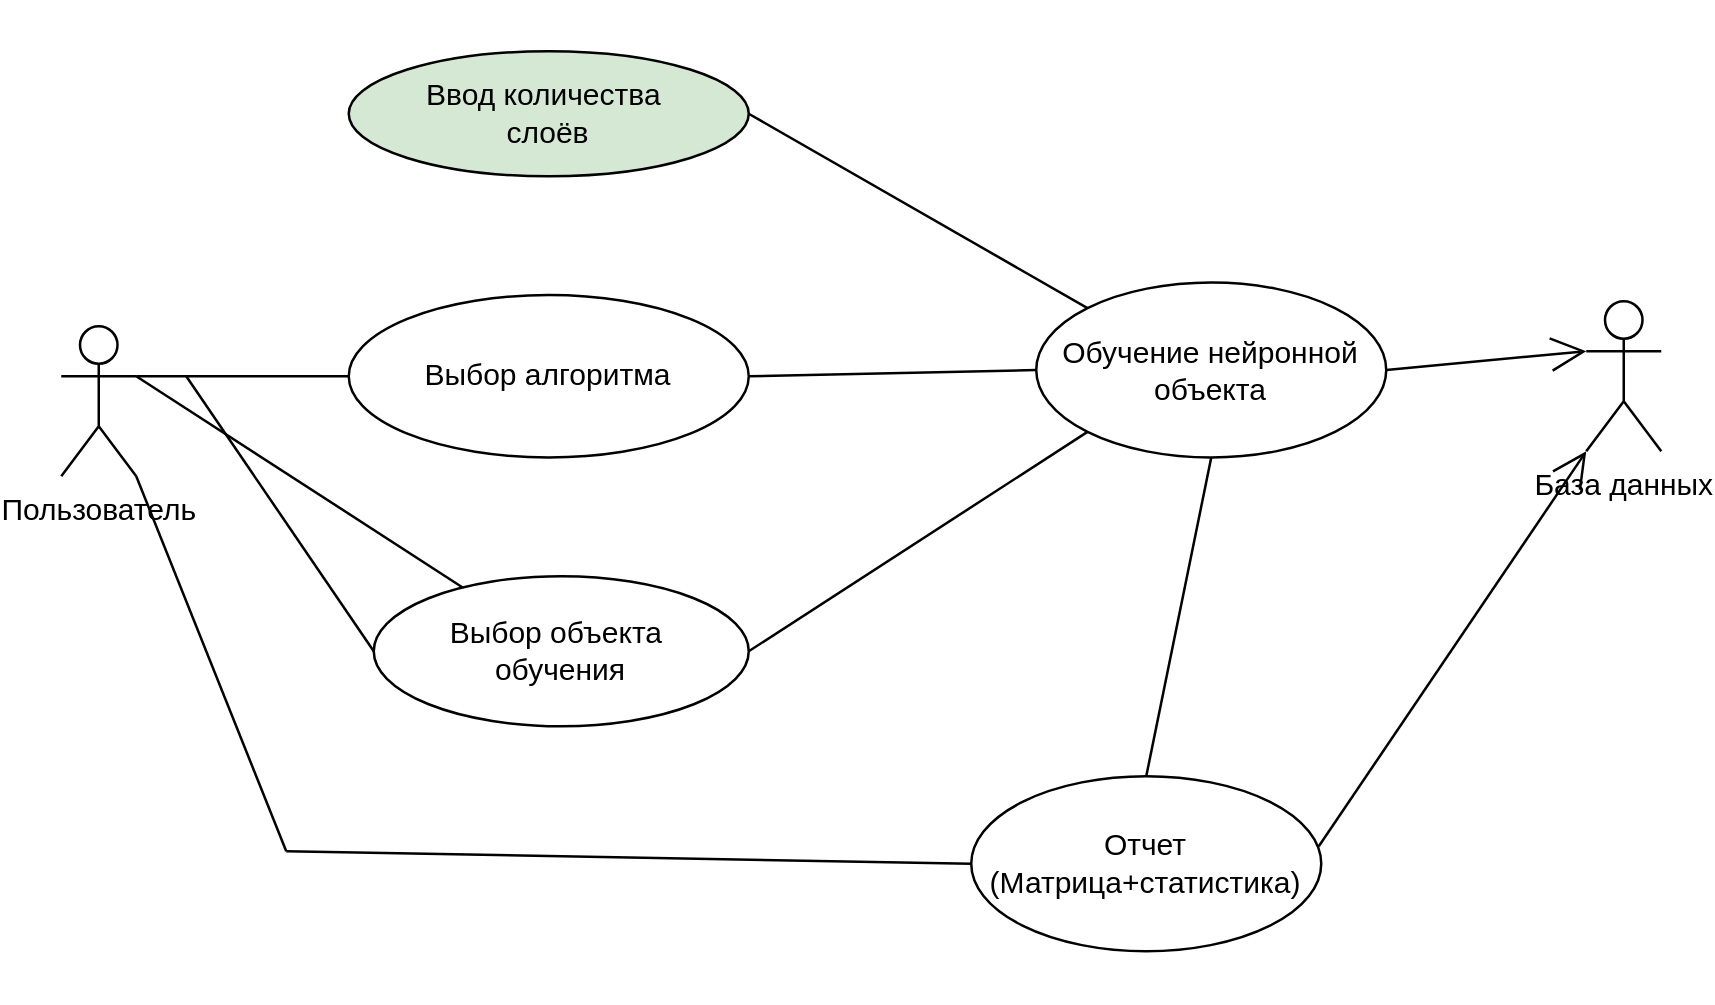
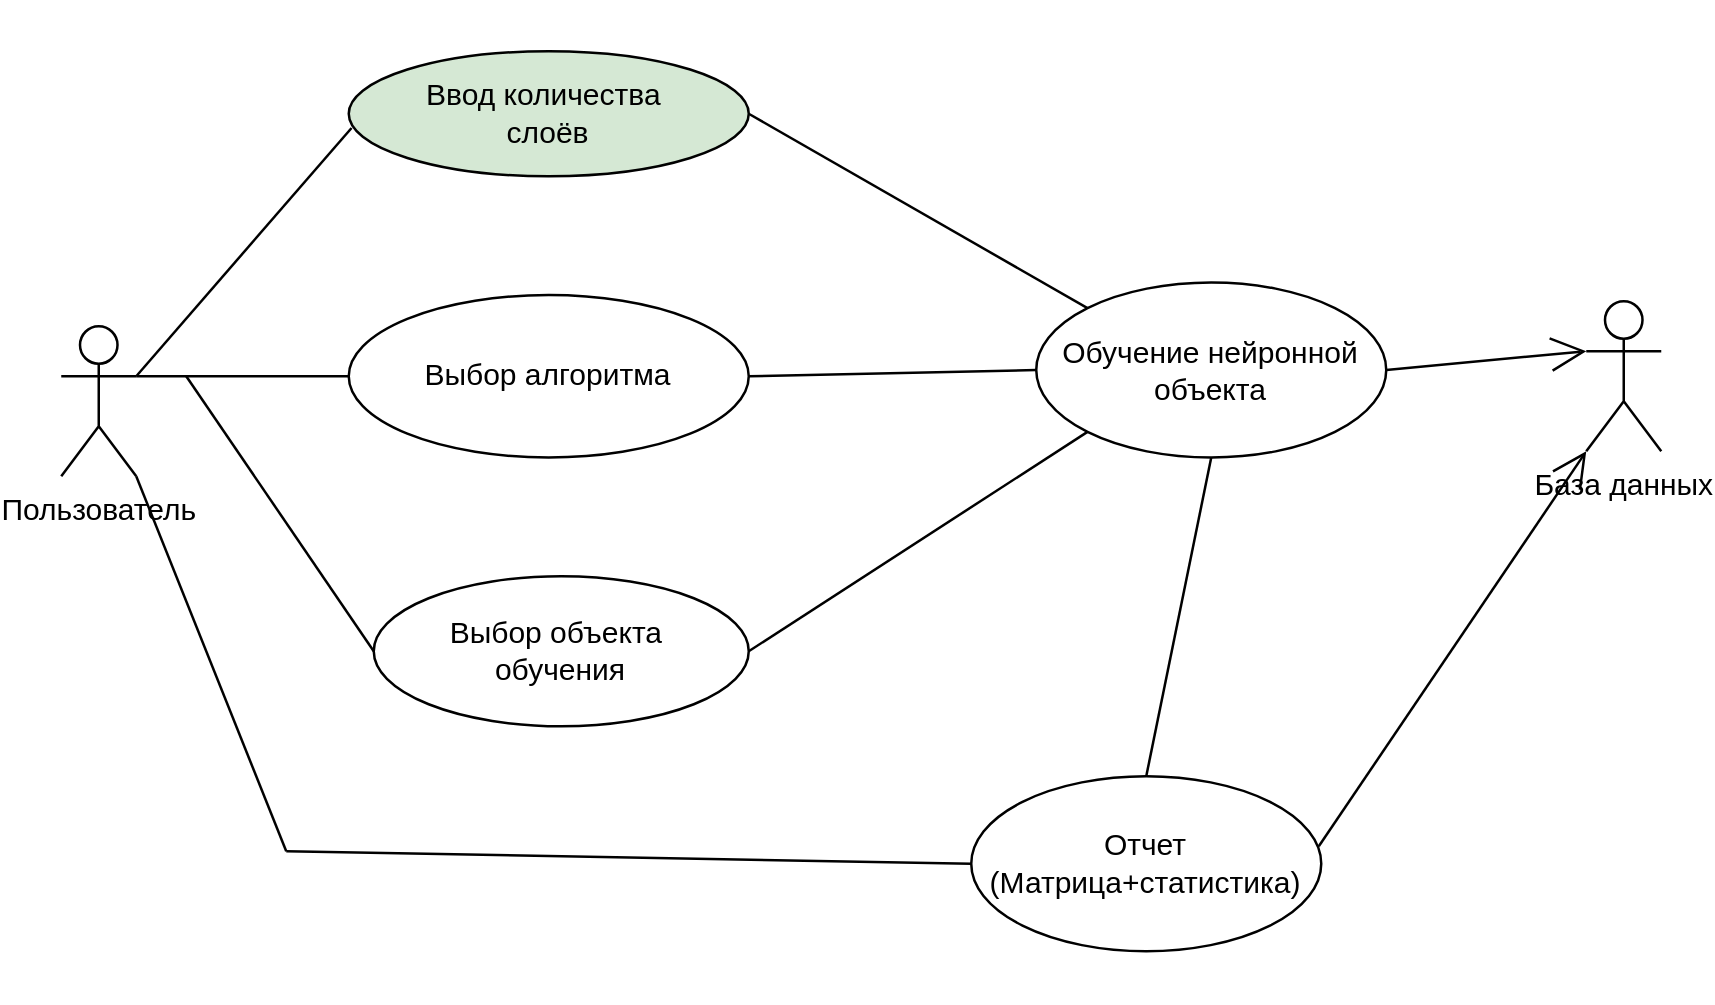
edge "Пользователь" -- "Выбор объекта обучения": now "Пользователь" -- "Ввод количества слоёв"
